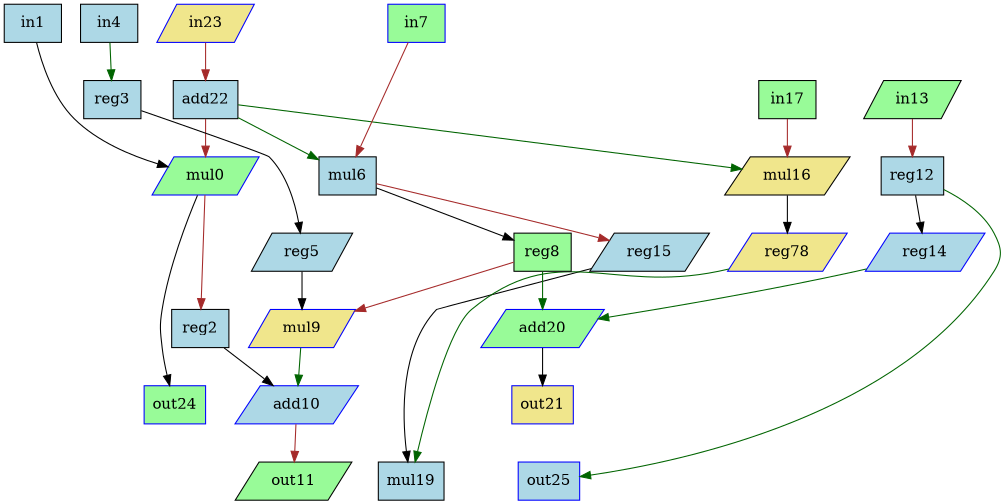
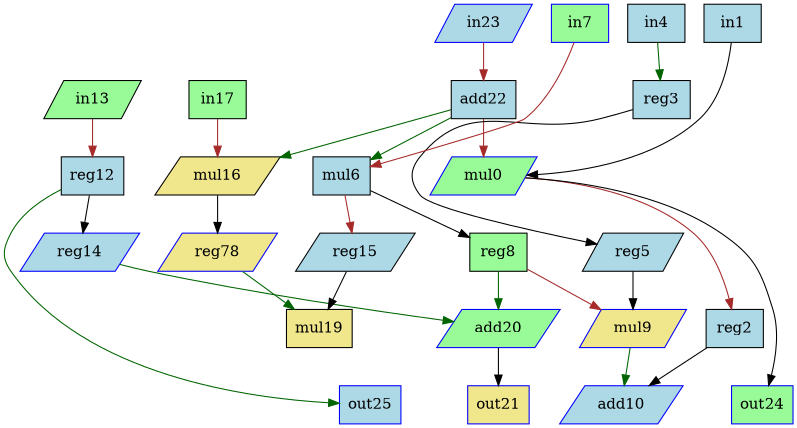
node "in23": fillcolor khaki -> lightblue
node "out11": removed
node "mul19": fillcolor lightblue -> khaki
